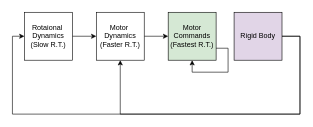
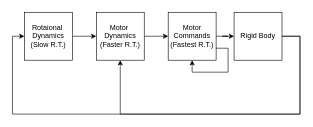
node "Motor Commands (Fastest R.T.)": fillcolor #d5e8d4 -> #ffffff
edge "Motor Commands (Fastest R.T.)" -> "Rigid Body": added
node "Rigid Body": fillcolor #e1d5e7 -> #ffffff
